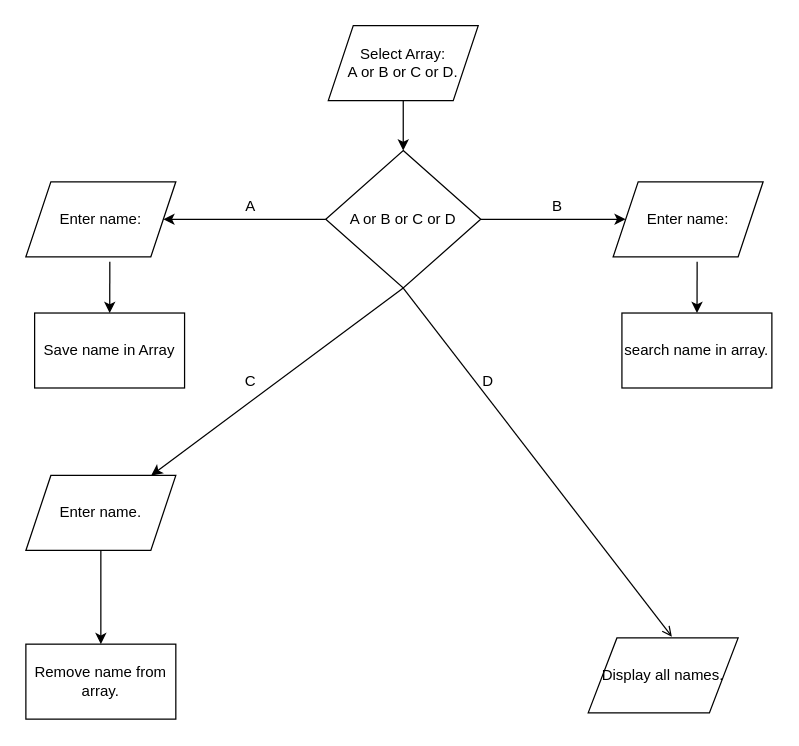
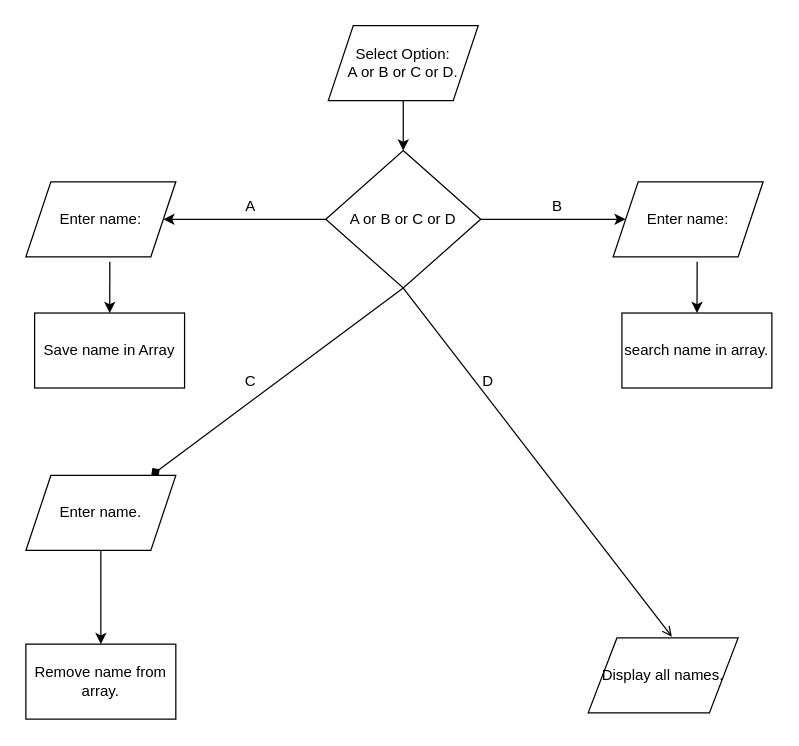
node "Select Array: A or B or C or D.": label "Select Array: A or B or C or D." -> "Select Option: A or B or C or D."
edge "A or B or C or D" -> "Enter name.": arrowhead classic -> diamond
